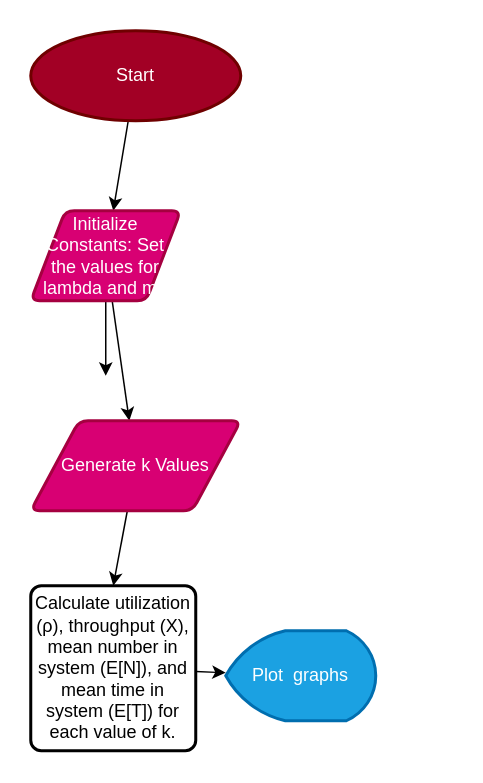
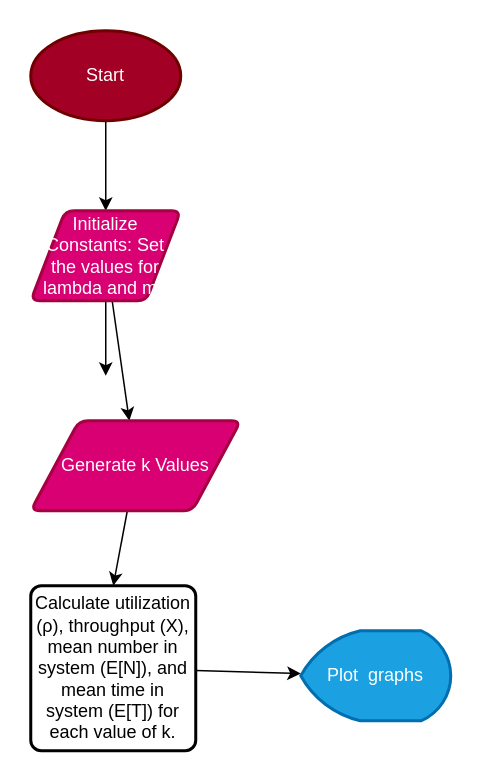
node "Start": size 210x90 -> 150x90
node "Plot graphs": moved (301, 676) -> (376, 676)
